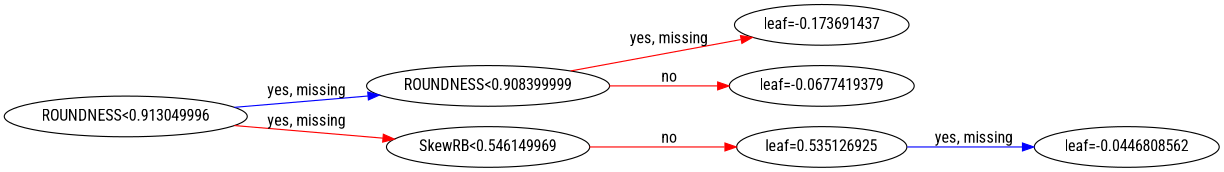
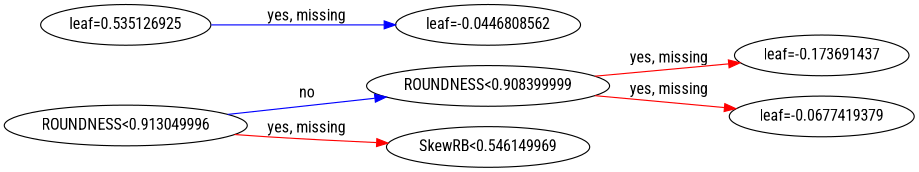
edge "ROUNDNESS<0.908399999" -> "leaf=-0.0677419379": label "no" -> "yes, missing"
edge "ROUNDNESS<0.913049996" -> "ROUNDNESS<0.908399999": label "yes, missing" -> "no"
edge "SkewRB<0.546149969" -> "leaf=0.535126925": removed, label "no"
